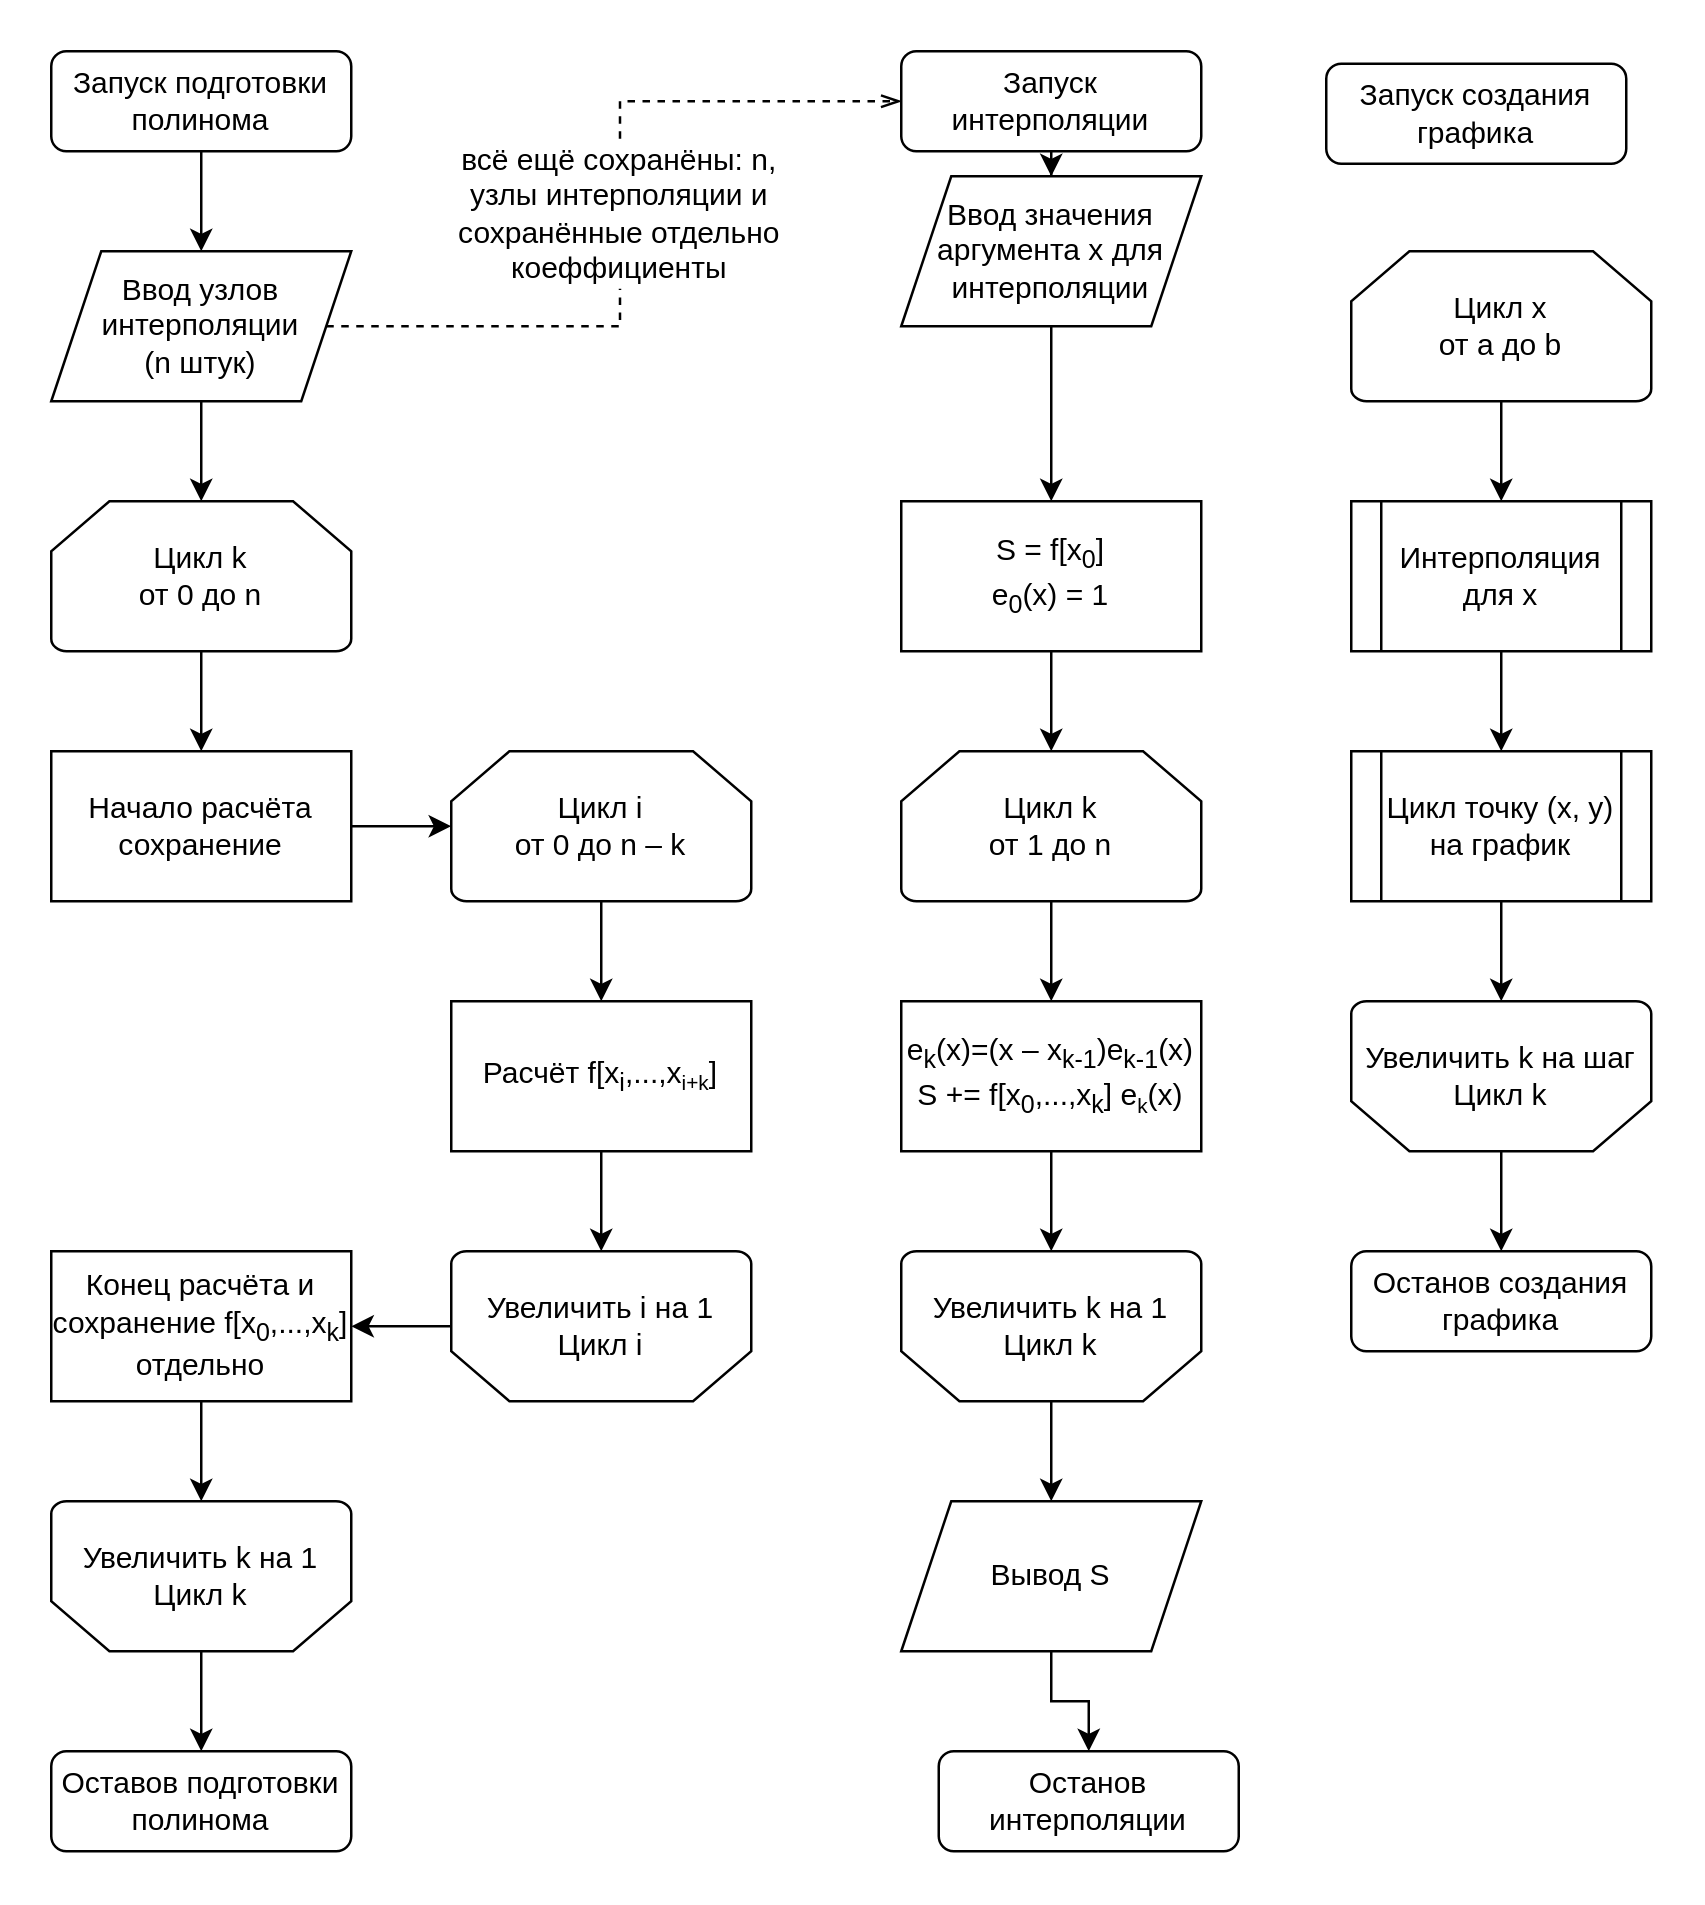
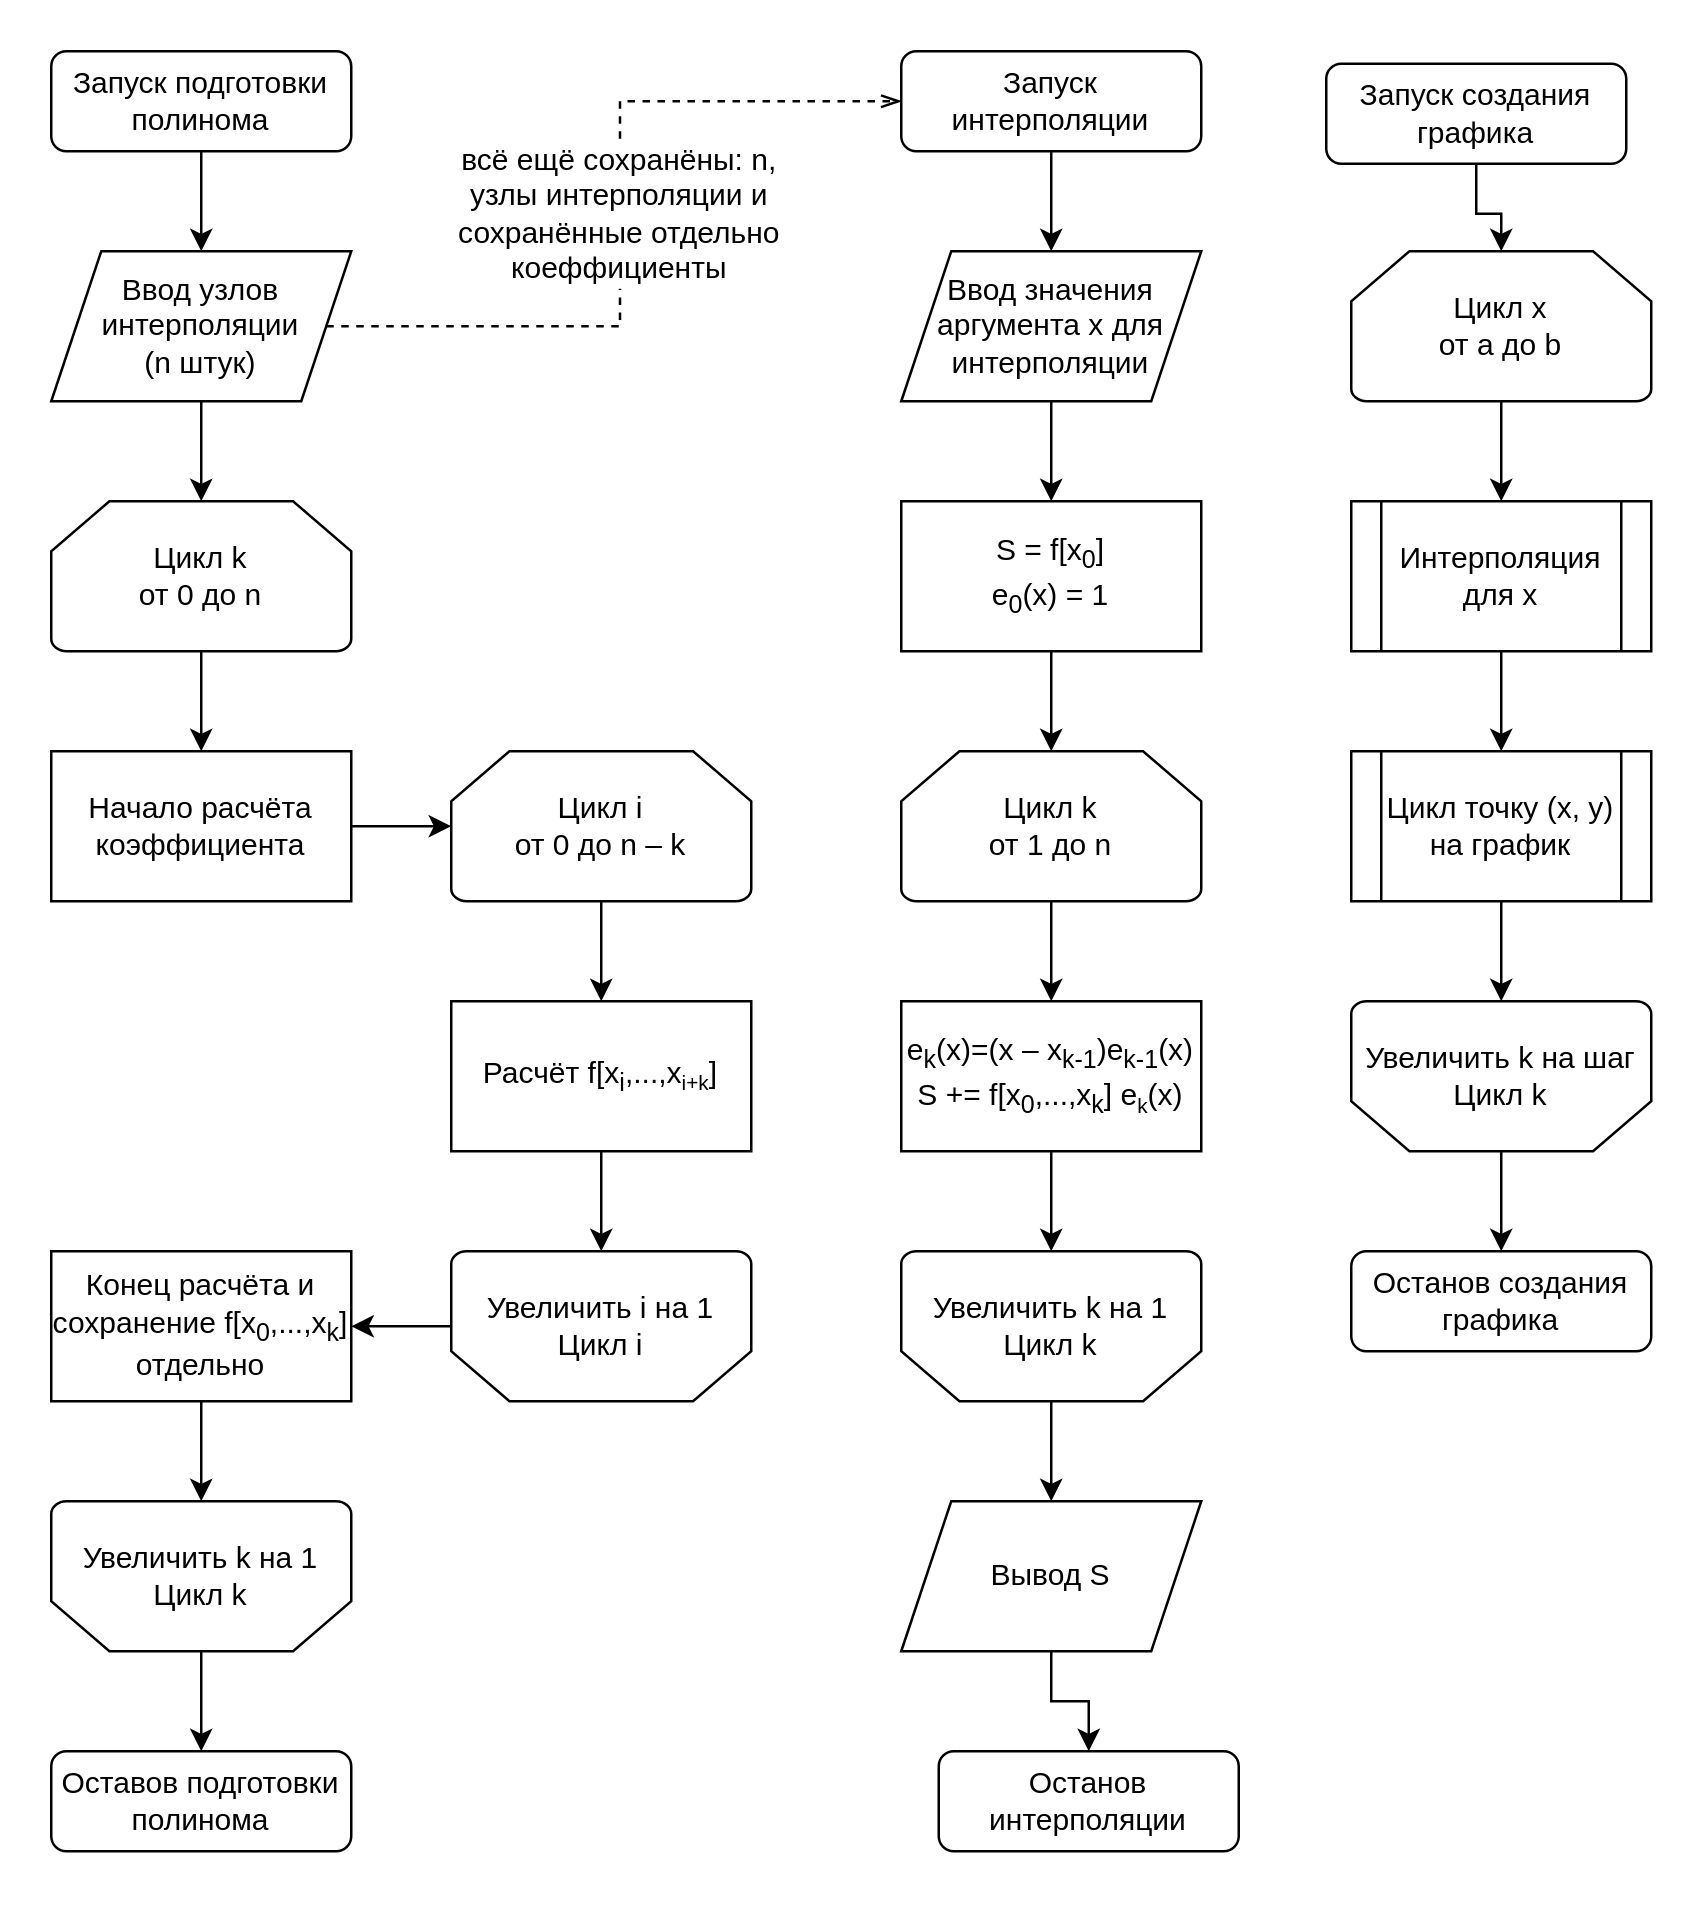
edge "Запуск создания графика" -> "Цикл x от a до b": added
node "Ввод значения аргумента x для интерполяции": moved (1051, 251) -> (1051, 326)
node "Начало расчёта сохранение": label "Начало расчёта сохранение" -> "Начало расчёта коэффициента"
